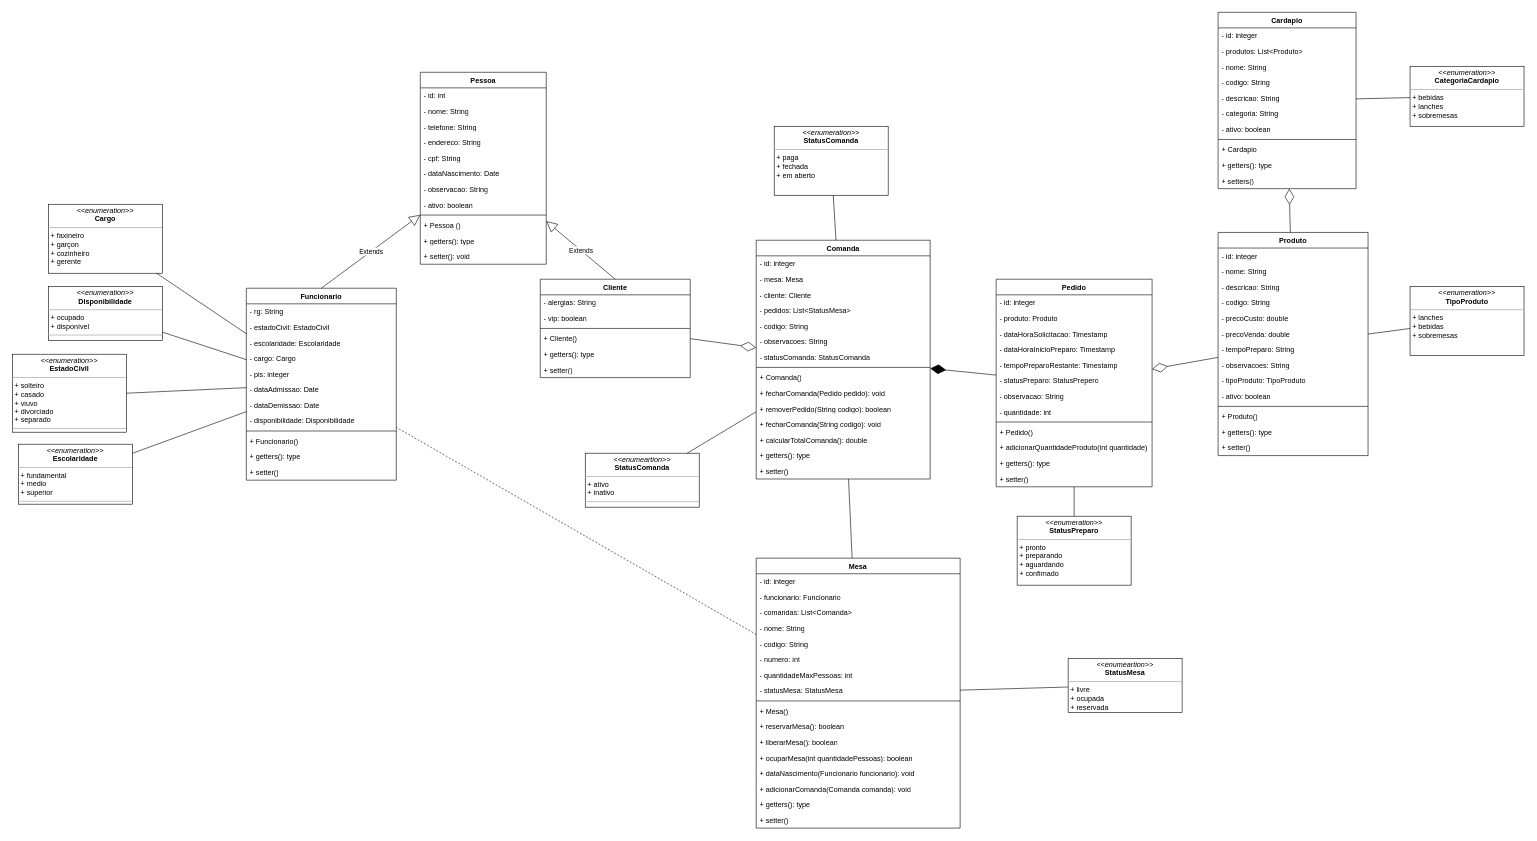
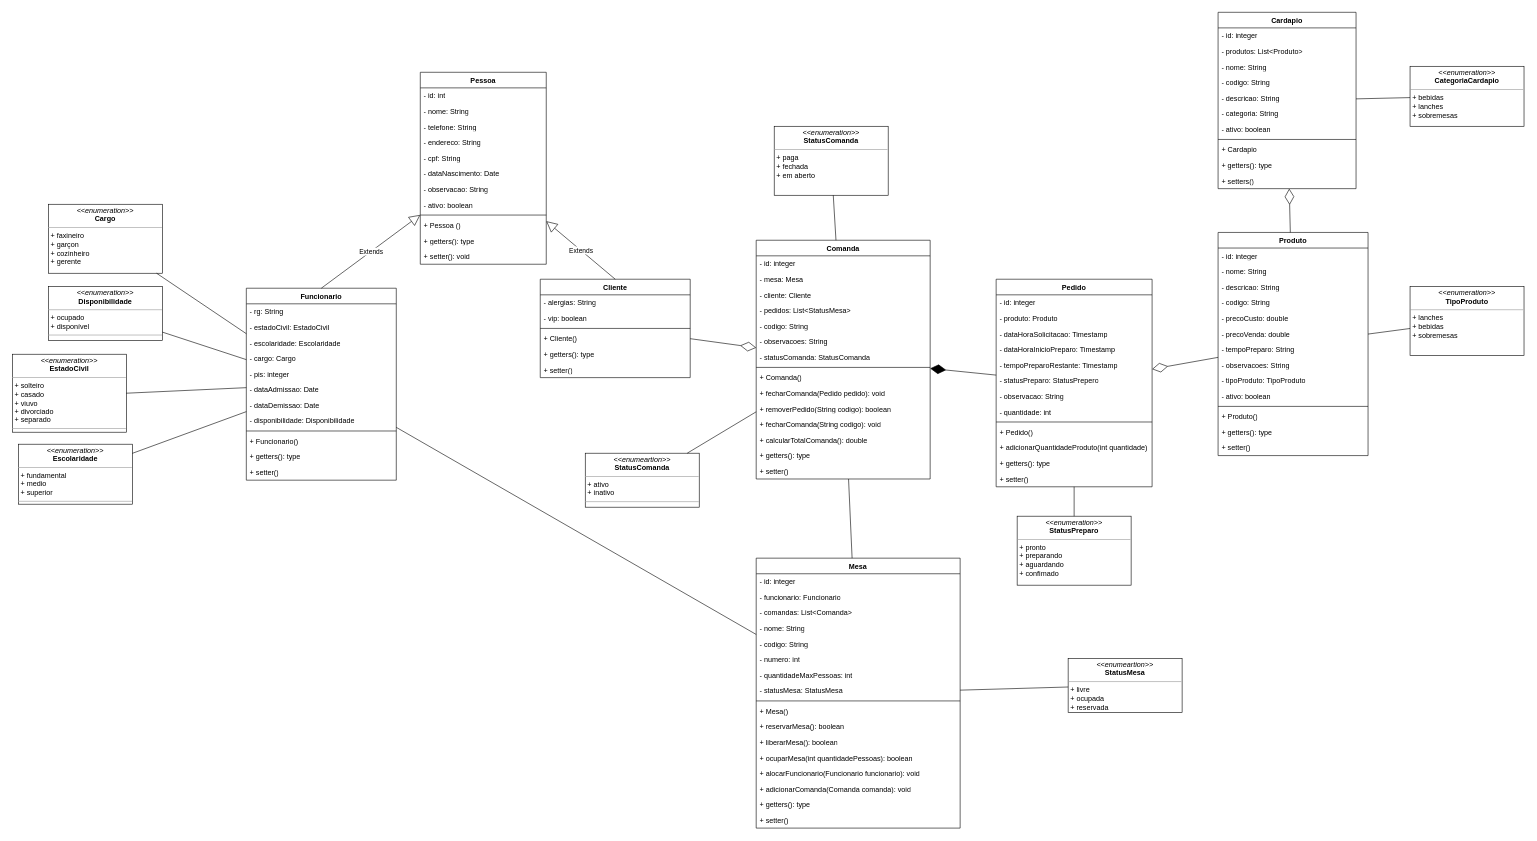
edge "Funcionario" -- "Mesa": style dashed -> solid
node "+ dataNascimento(Funcionario funcionario): void": label "+ dataNascimento(Funcionario funcionario): void" -> "+ alocarFuncionario(Funcionario funcionario): void"
